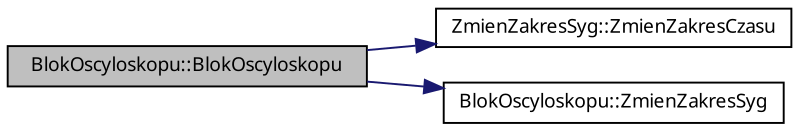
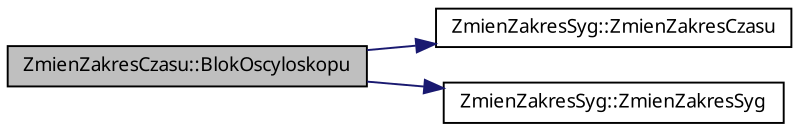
node "BlokOscyloskopu::BlokOscyloskopu": label "BlokOscyloskopu::BlokOscyloskopu" -> "ZmienZakresCzasu::BlokOscyloskopu"
node "BlokOscyloskopu::ZmienZakresSyg": label "BlokOscyloskopu::ZmienZakresSyg" -> "ZmienZakresSyg::ZmienZakresSyg"
